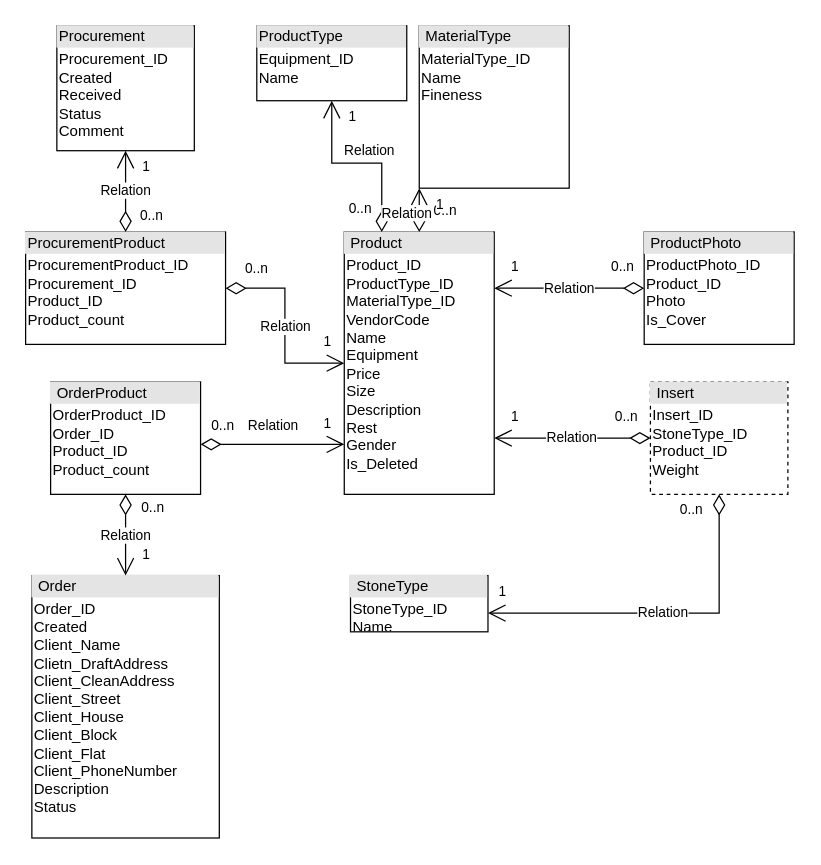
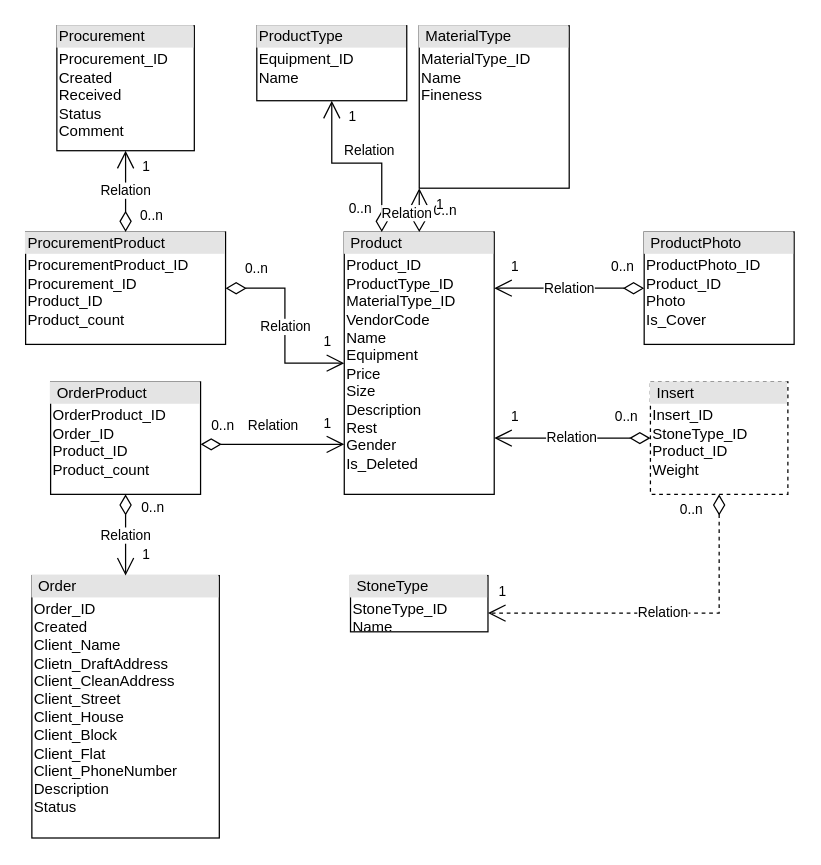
edge "Insert Insert_ID StoneType_ID Product_ID Weight" -- "StoneType StoneType_ID Name": style solid -> dashed
